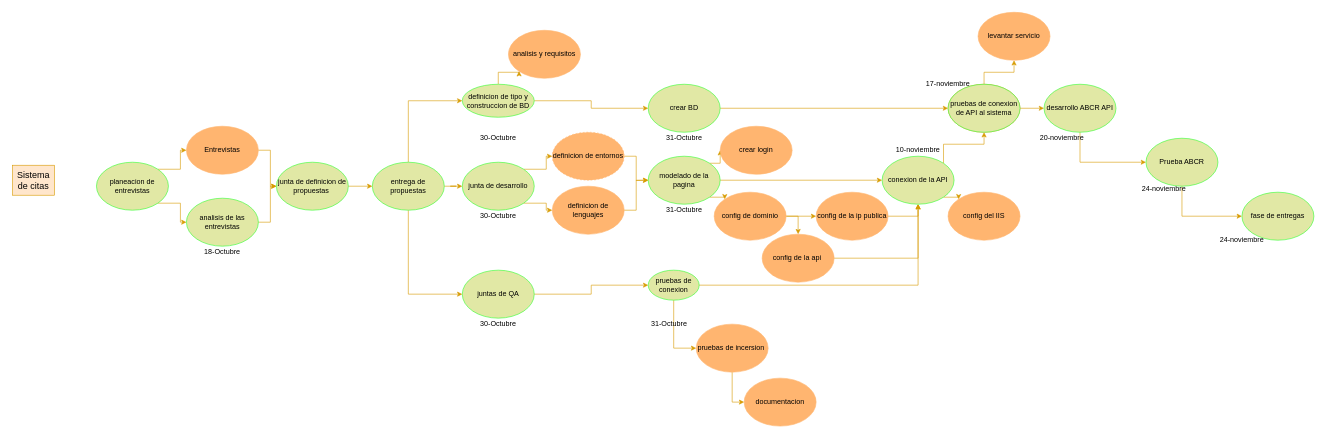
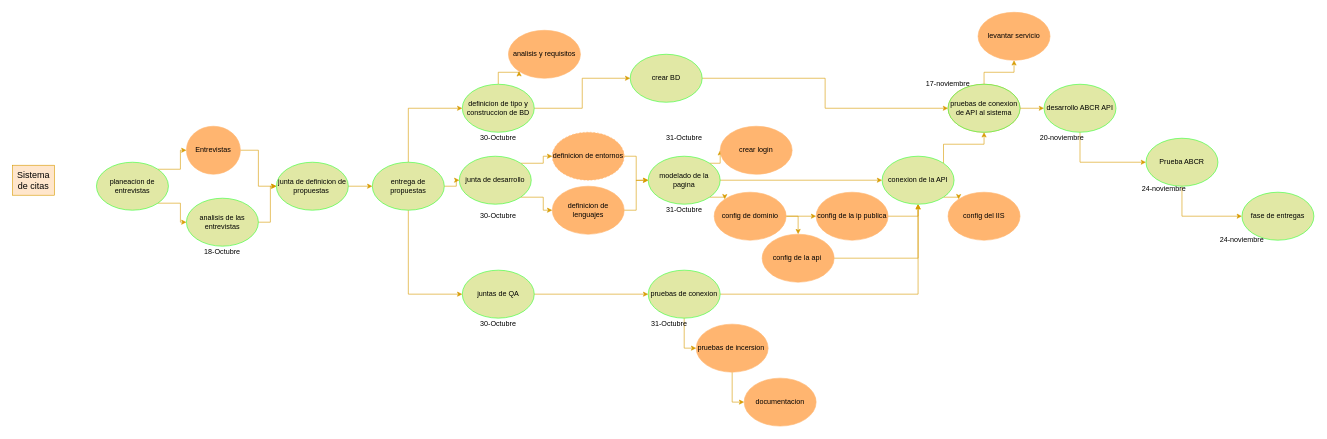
node "definicion de tipo y construccion de BD": size 72x33 -> 72x48
node "crear BD": moved (684, 108) -> (666, 78)
node "Entrevistas": size 72x48 -> 54x48
node "10-noviembre": removed
node "junta de desarrollo": moved (498, 186) -> (495, 180)
node "pruebas de conexion": size 51x30 -> 72x48
